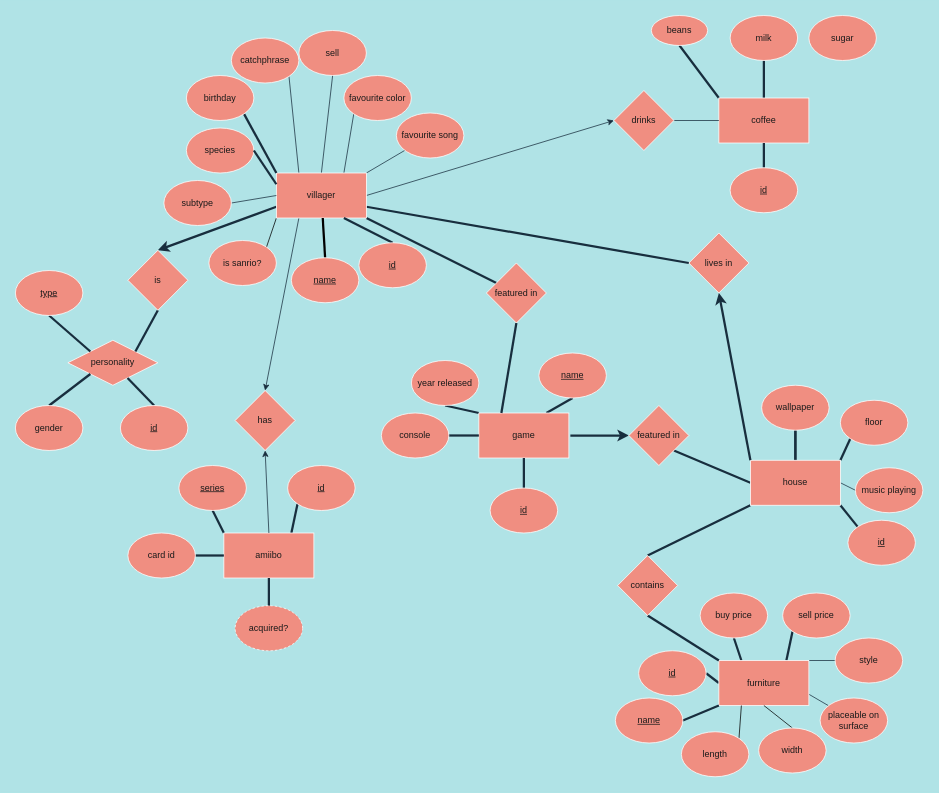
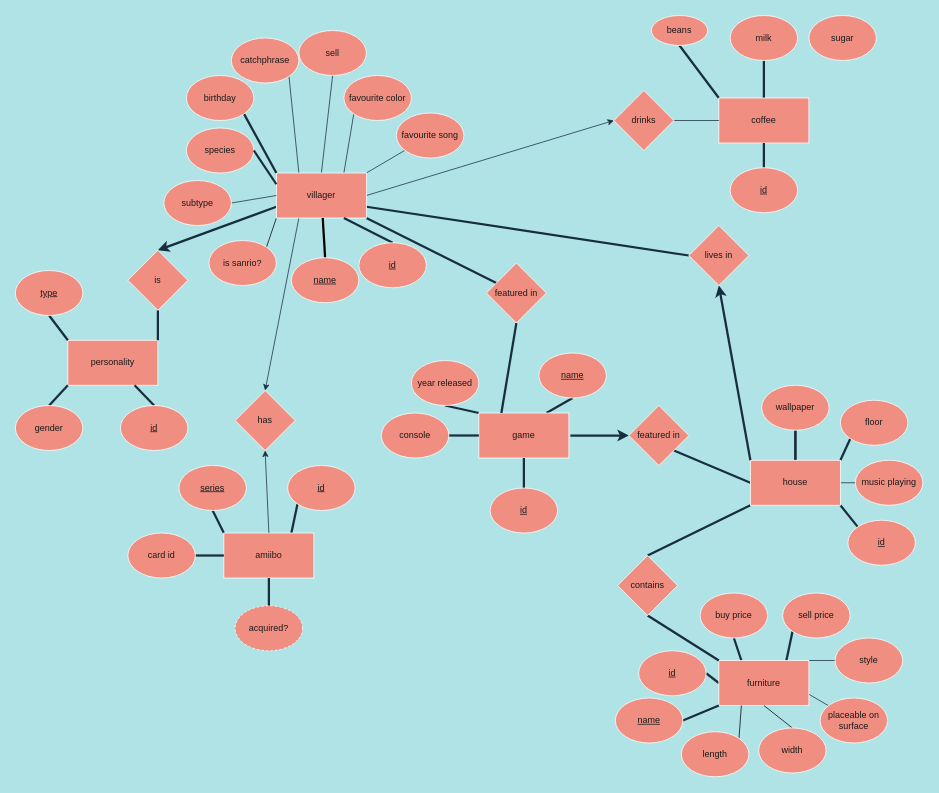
node "lives in": moved (719, 263) -> (719, 255)
node "personality": shape diamond -> rectangle
node "music playing": moved (889, 490) -> (889, 483)
